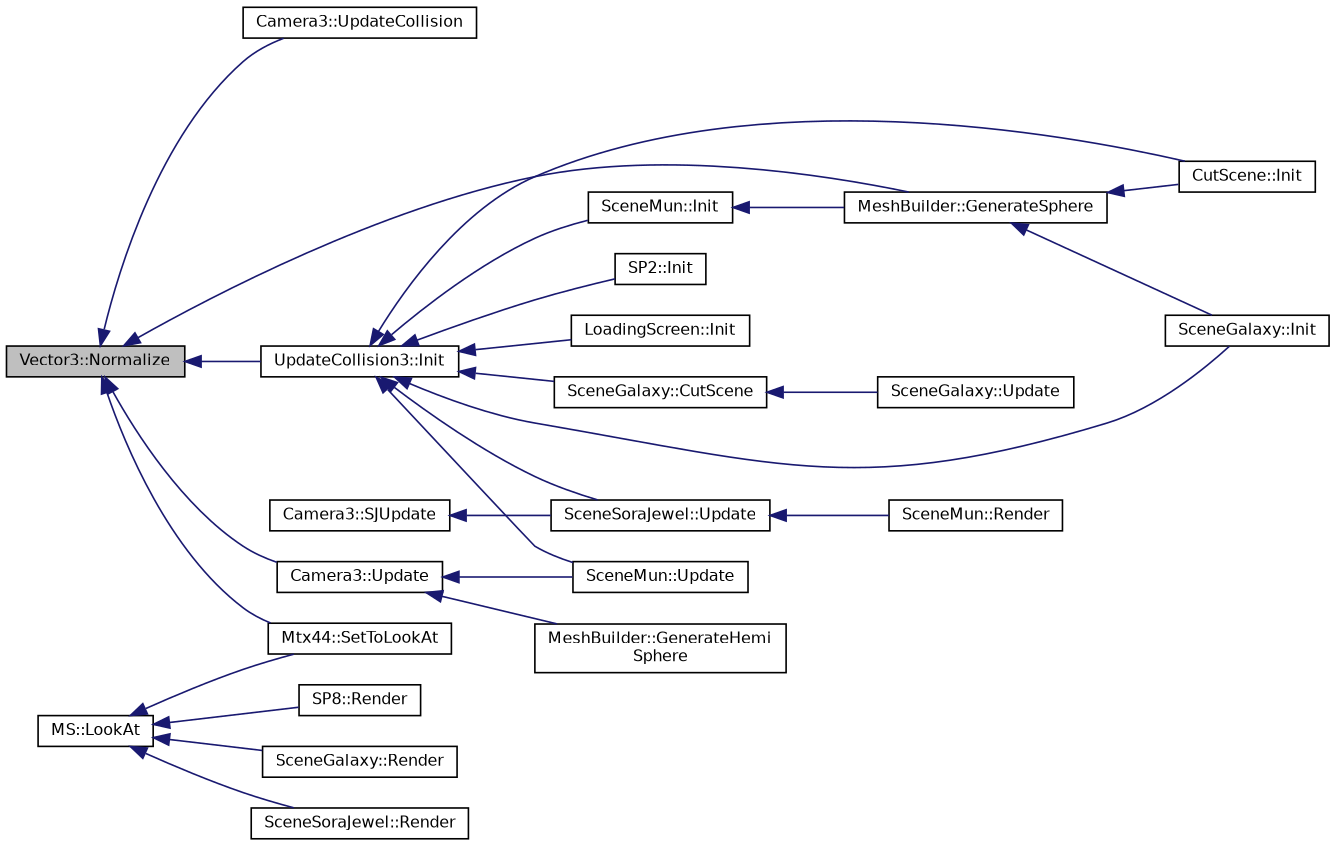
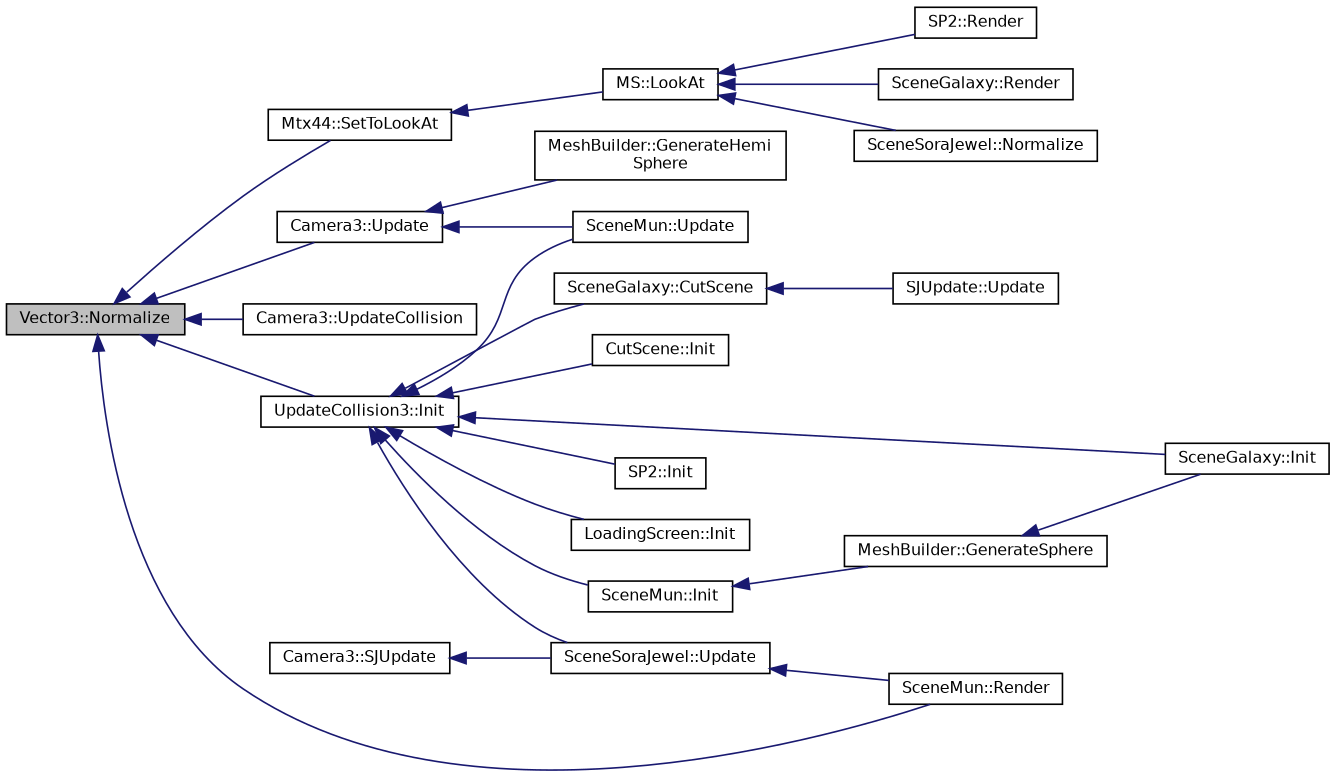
edge "MeshBuilder::GenerateSphere" -> "Vector3::Normalize": now "SceneMun::Render" -> "Vector3::Normalize"
edge "CutScene::Init" -> "MeshBuilder::GenerateSphere": removed
node "SceneGalaxy::Update": label "SceneGalaxy::Update" -> "SJUpdate::Update"
edge "Mtx44::SetToLookAt" -> "MS::LookAt": reversed
node "SP8::Render": label "SP8::Render" -> "SP2::Render"
node "SceneSoraJewel::Render": label "SceneSoraJewel::Render" -> "SceneSoraJewel::Normalize"
